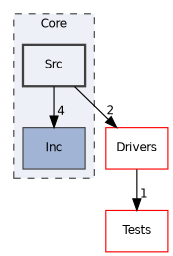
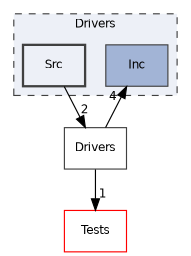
cluster "Core": label "Core" -> "Drivers"
edge "Src" -> "Inc": now "Drivers" -> "Inc"
node "Drivers": color red -> grey25
